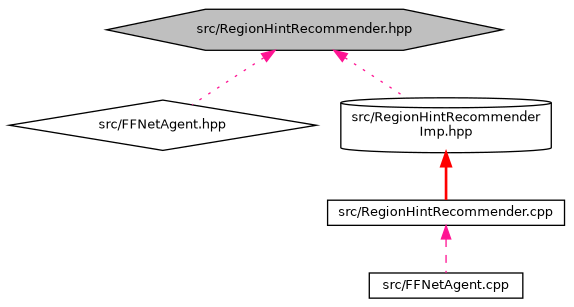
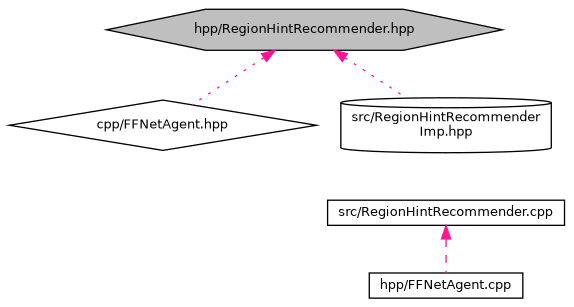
node "src/RegionHintRecommender.hpp": label "src/RegionHintRecommender.hpp" -> "hpp/RegionHintRecommender.hpp"
node "src/FFNetAgent.hpp": label "src/FFNetAgent.hpp" -> "cpp/FFNetAgent.hpp"
edge "src/RegionHintRecommender.cpp" -> "src/RegionHintRecommender Imp.hpp": removed
node "src/FFNetAgent.cpp": label "src/FFNetAgent.cpp" -> "hpp/FFNetAgent.cpp"
